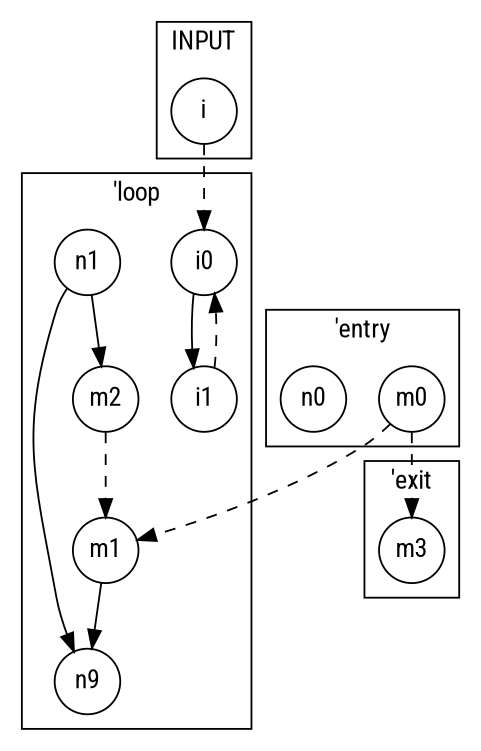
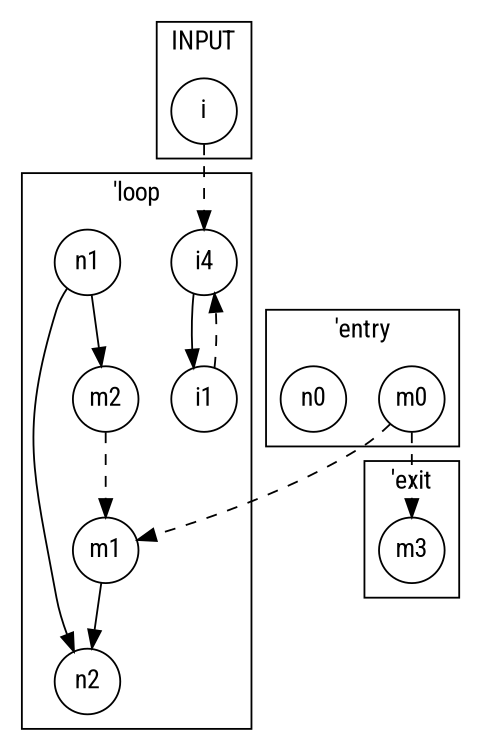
node "i0": label "i0" -> "i4"
node "n9": label "n9" -> "n2"
